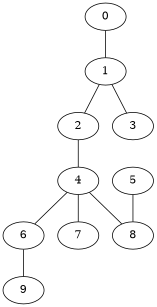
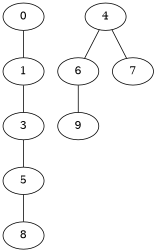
node "2": removed
edge "3" -- "5": added
edge "4" -- "8": removed
